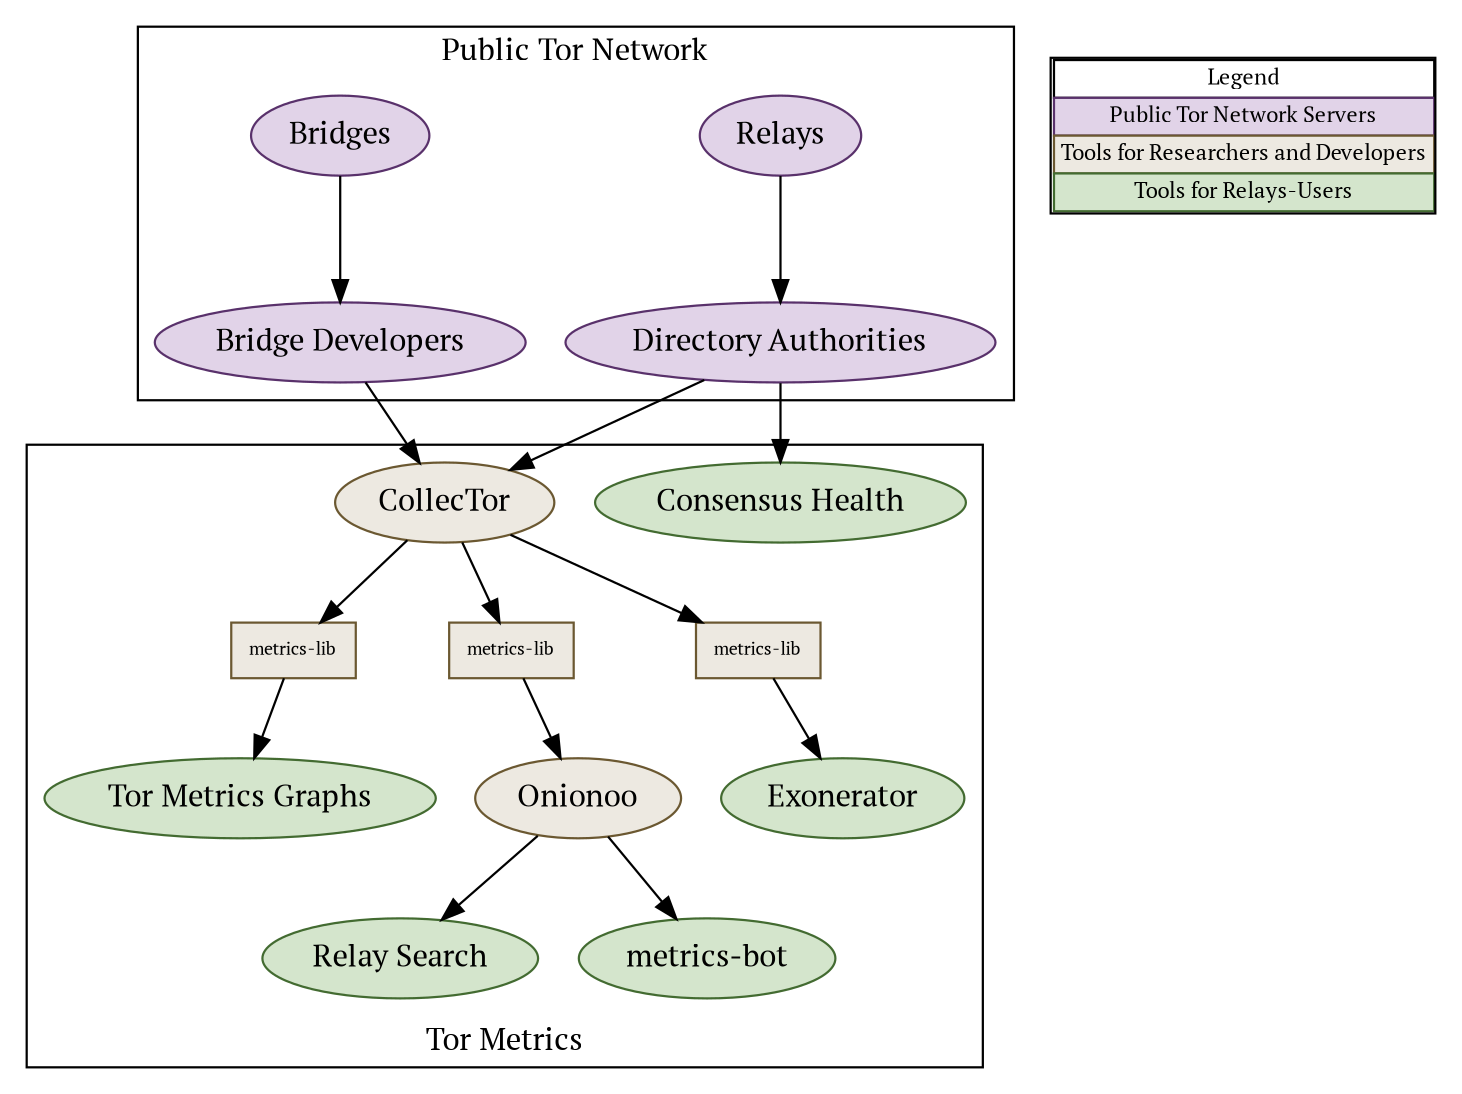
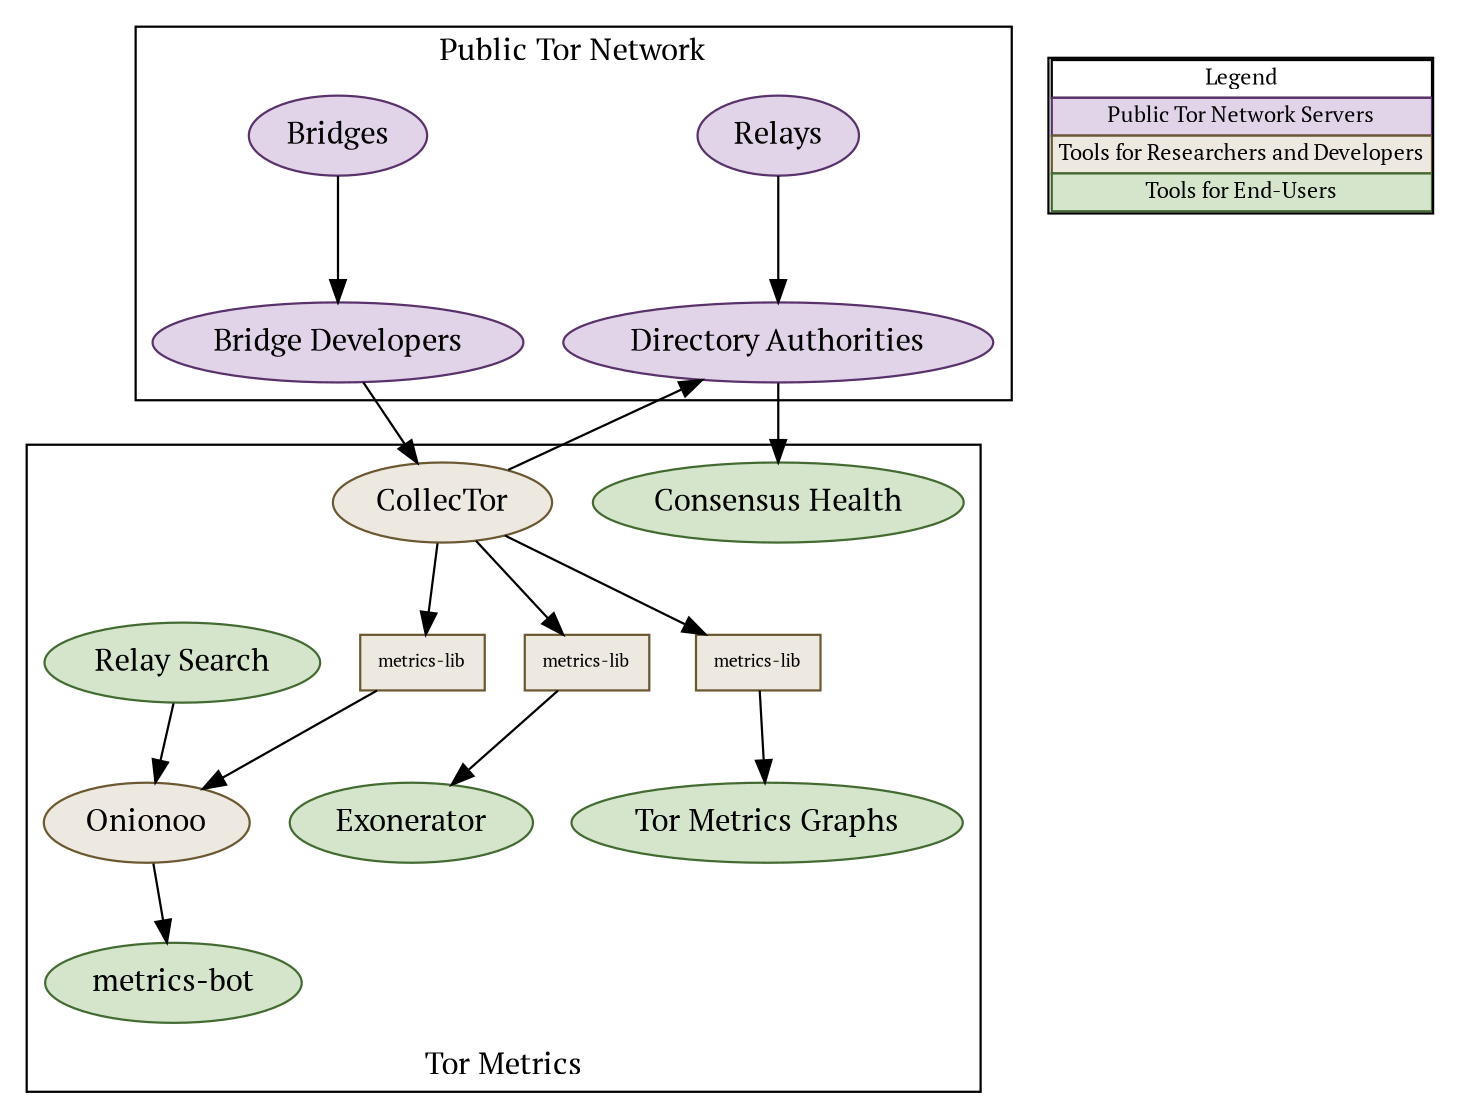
node "Legend": text "Tools for Relays-Users" -> "Tools for End-Users"
edge "Directory Authorities" -> "CollecTor": reversed
edge "Onionoo" -> "Relay Search": reversed
